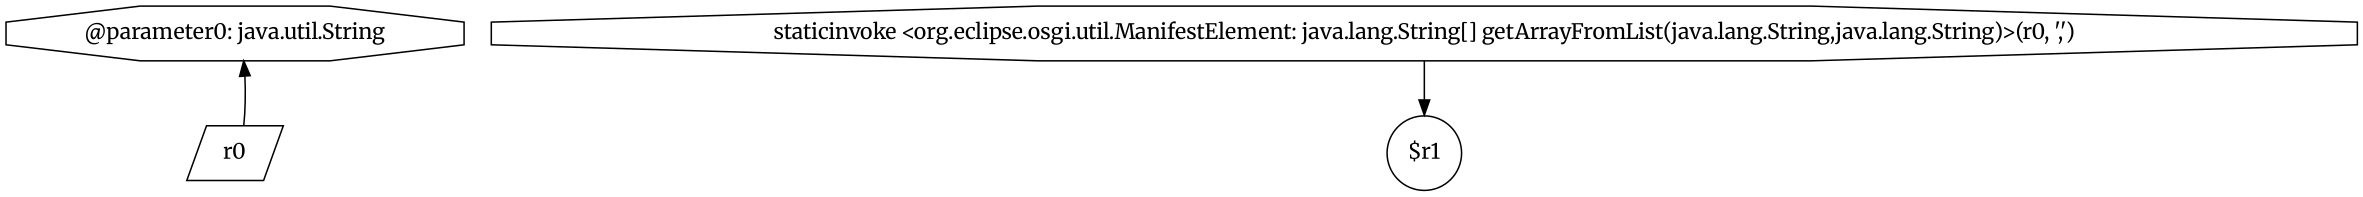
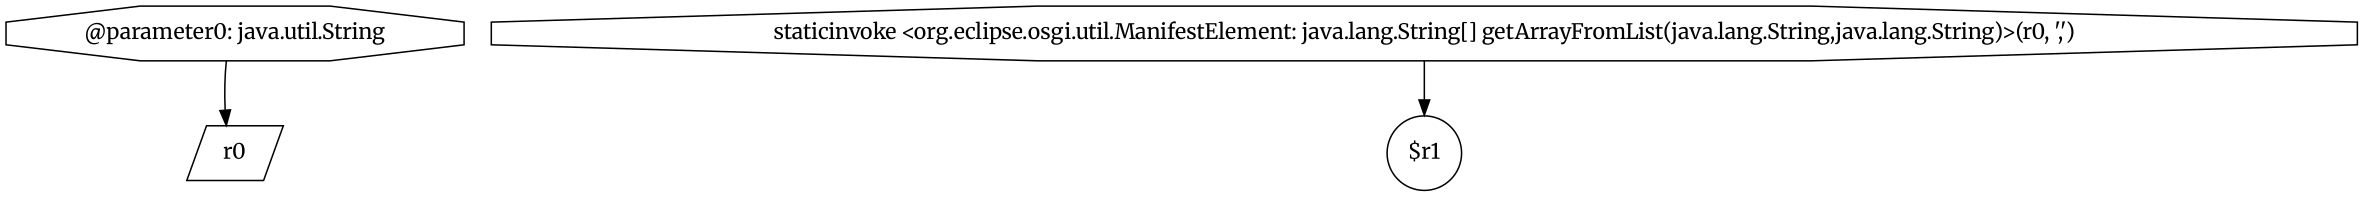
edge "r0" -> "@parameter0: java.util.String": reversed
